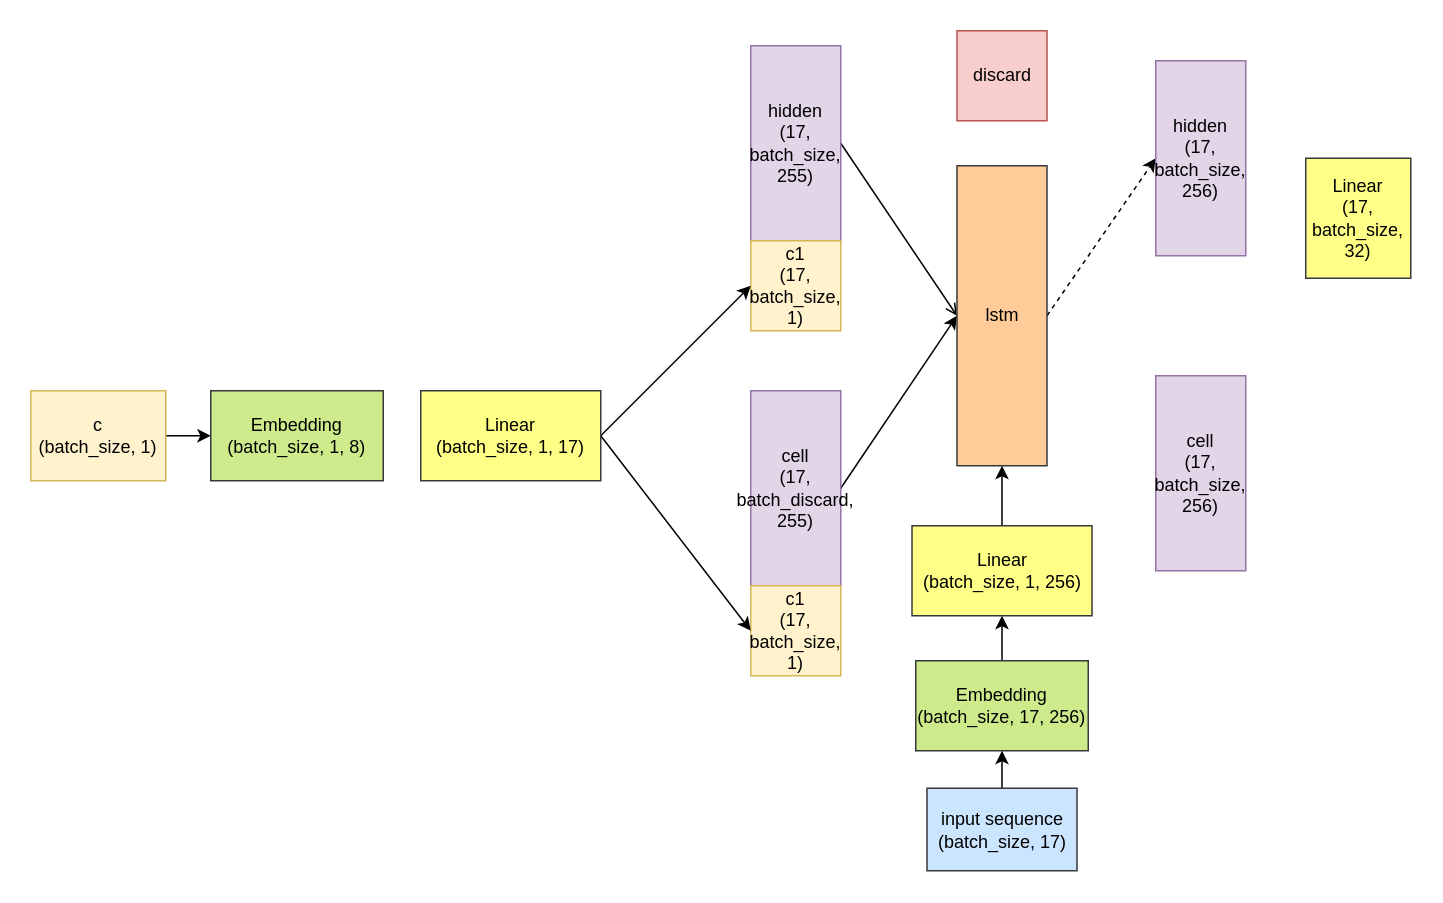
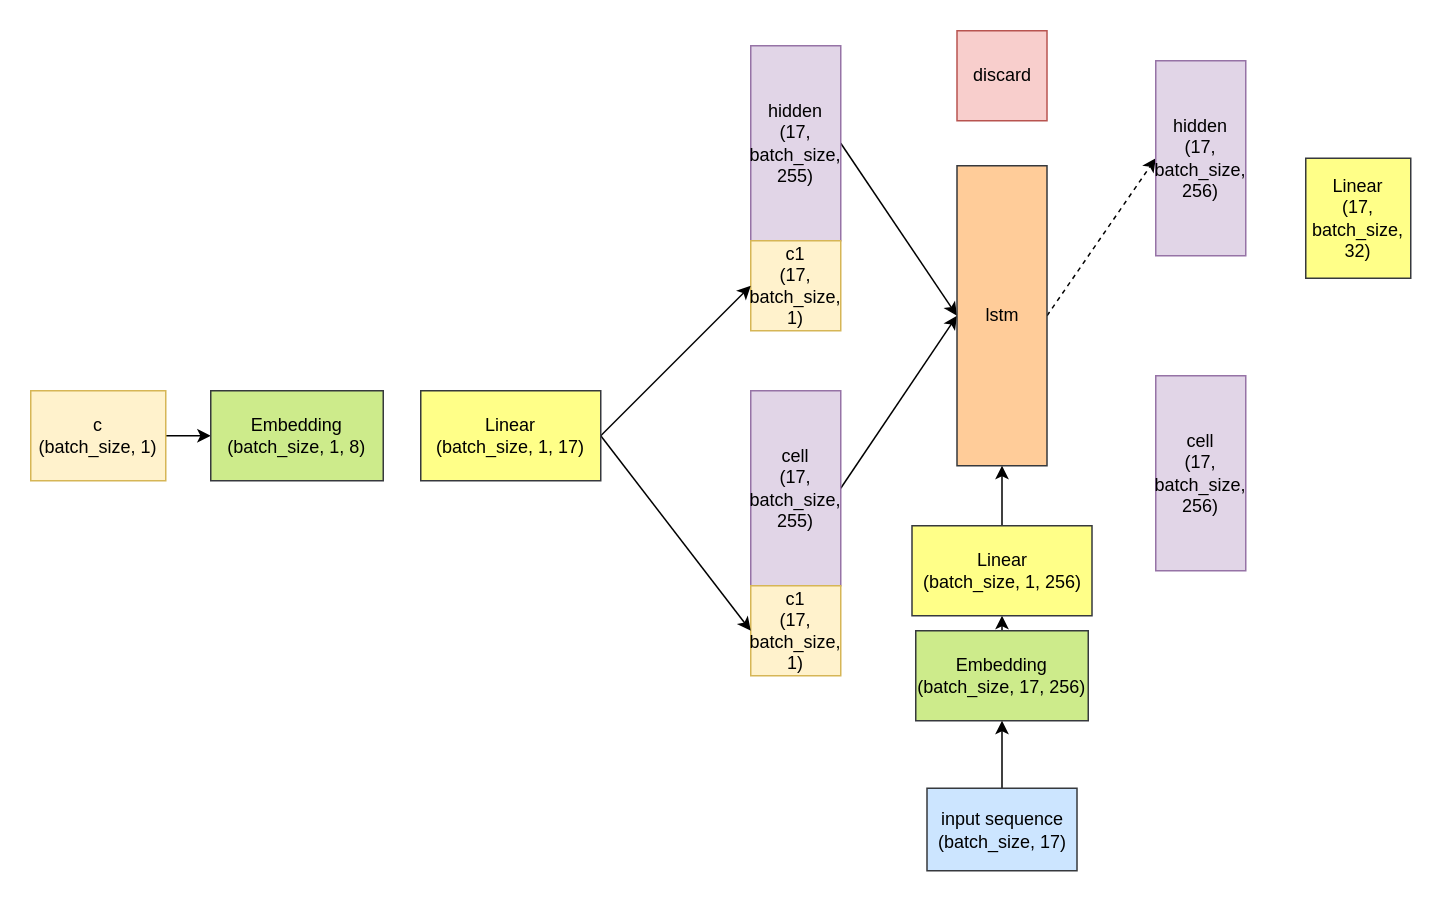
edge "hidden (17, batch_size, 255)" -> "lstm": arrowhead open -> classic
node "cell (17, batch_discard, 255)": label "cell (17, batch_discard, 255)" -> "cell (17, batch_size, 255)"
node "Embedding (batch_size, 17, 256)": moved (1002, 706) -> (1002, 676)
